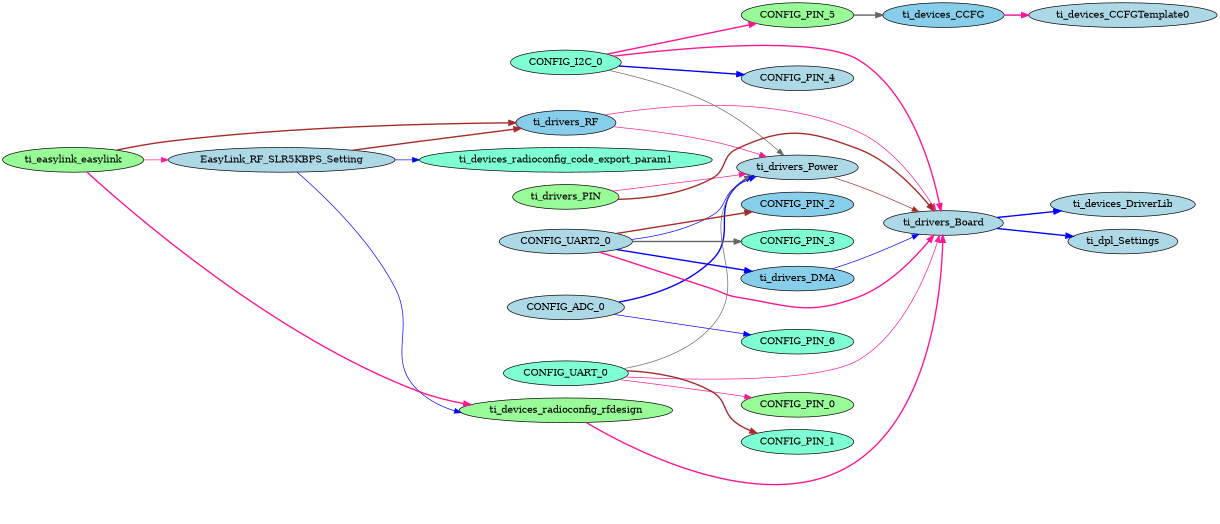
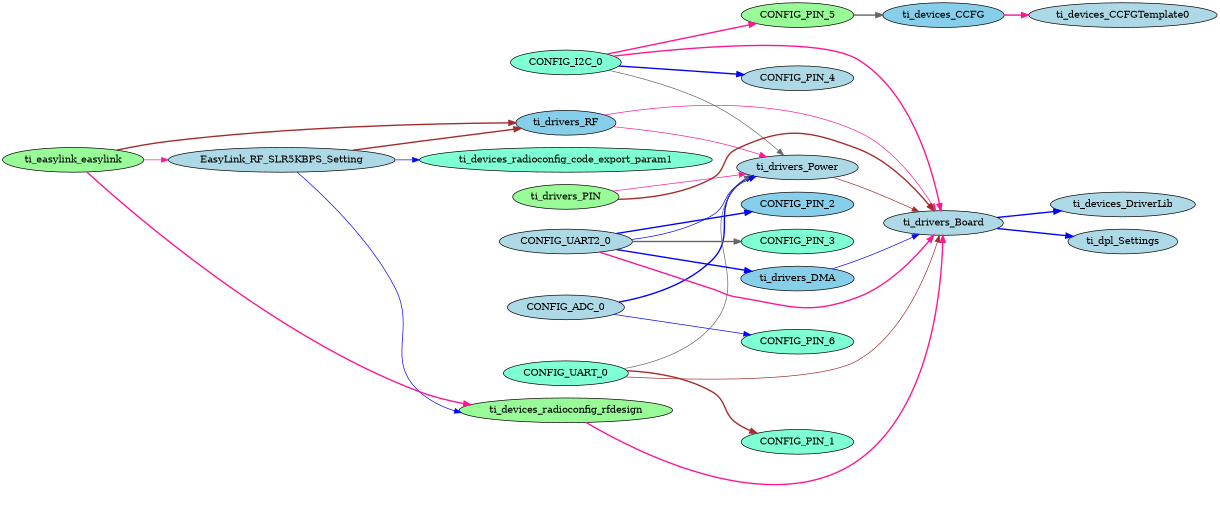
edge "CONFIG_UART2_0" -> "CONFIG_PIN_2": color brown -> blue
edge "CONFIG_UART_0" -> "ti_drivers_Board": color deeppink -> brown
node "CONFIG_PIN_0": removed
